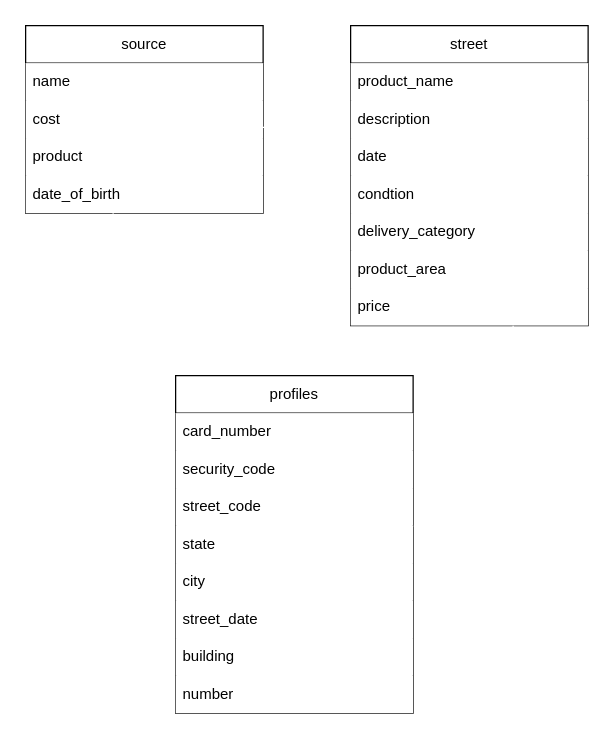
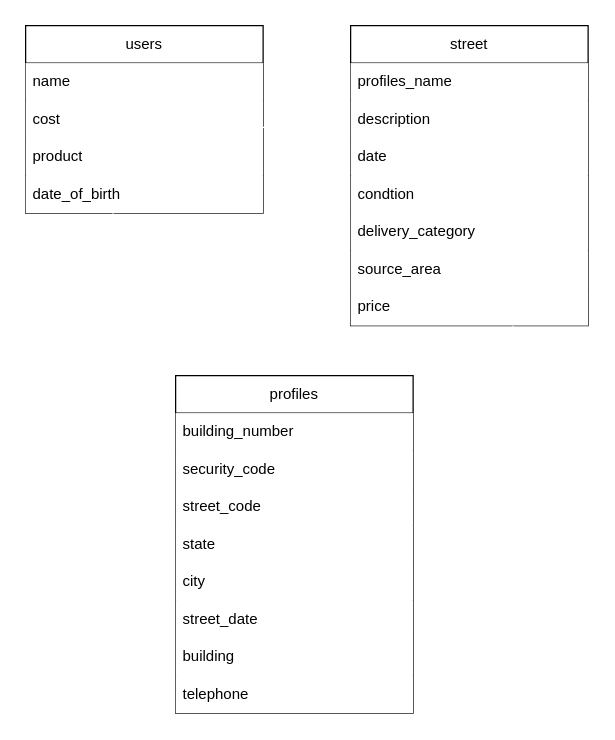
node "source": label "source" -> "users"
node "product_name": label "product_name" -> "profiles_name"
node "product_area": label "product_area" -> "source_area"
node "card_number": label "card_number" -> "building_number"
node "number": label "number" -> "telephone"
